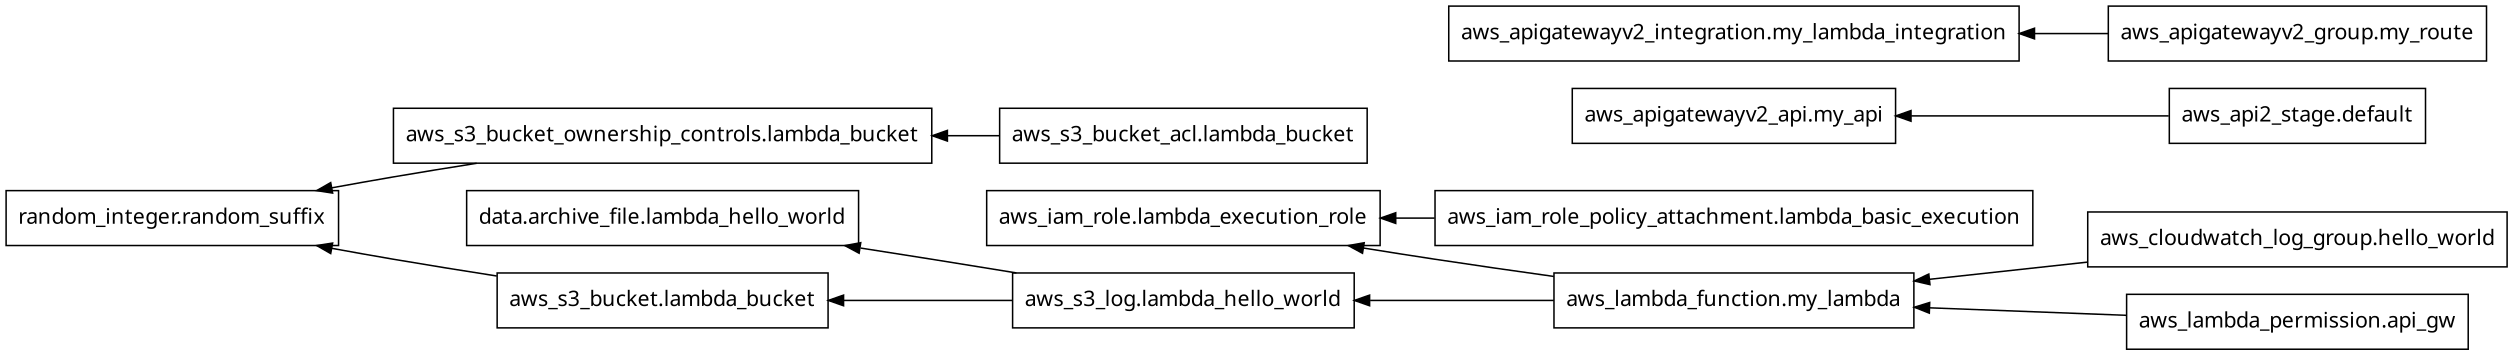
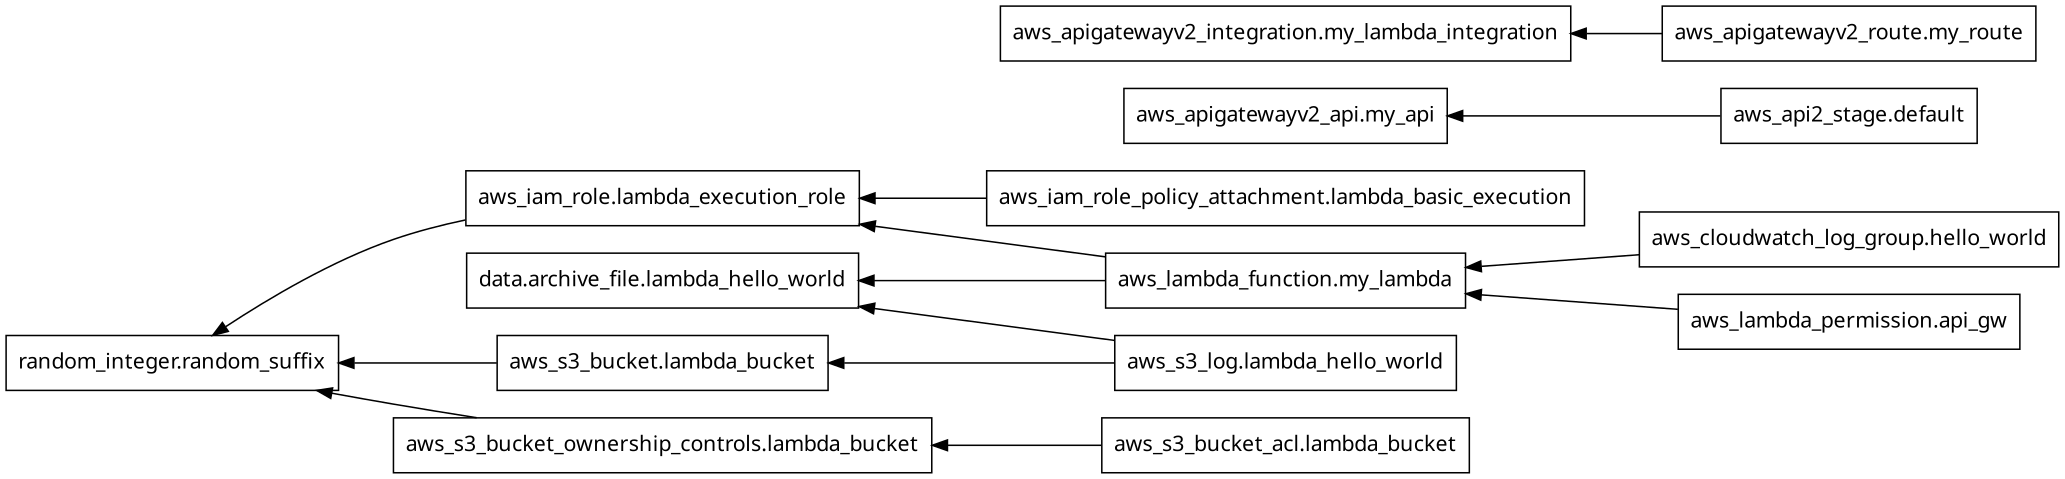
node "aws_apigatewayv2_group.my_route": label "aws_apigatewayv2_group.my_route" -> "aws_apigatewayv2_route.my_route"
edge "aws_iam_role.lambda_execution_role" -> "random_integer.random_suffix": added
edge "aws_lambda_function.my_lambda" -> "aws_s3_log.lambda_hello_world": now "aws_lambda_function.my_lambda" -> "data.archive_file.lambda_hello_world"
